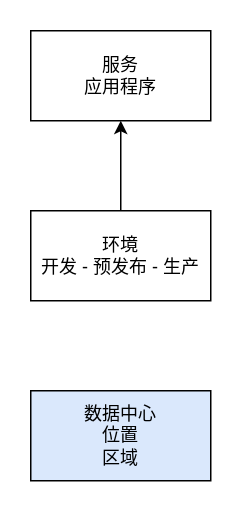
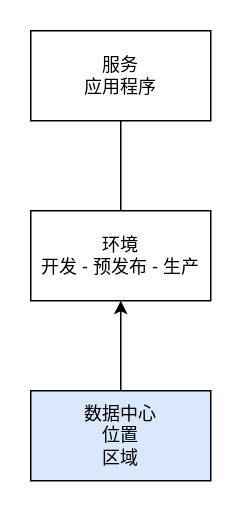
edge "环境 开发 - 预发布 - 生产" -> "服务 应用程序": arrowhead classic -> none
edge "数据中心 位置 区域" -> "环境 开发 - 预发布 - 生产": added
